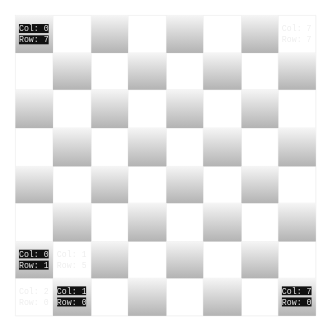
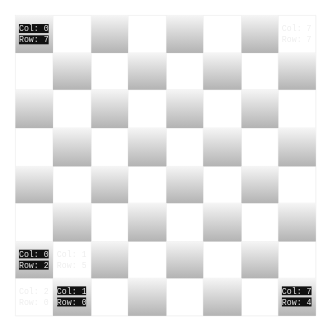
node "Col: 0Row: 1": label "Col: 0Row: 1" -> "Col: 0Row: 2"
node "Col: 7Row: 0": label "Col: 7Row: 0" -> "Col: 7Row: 4"
